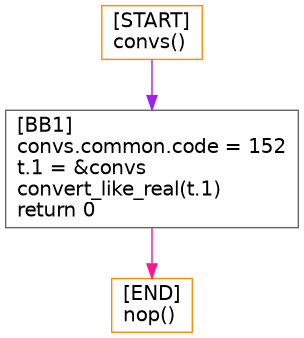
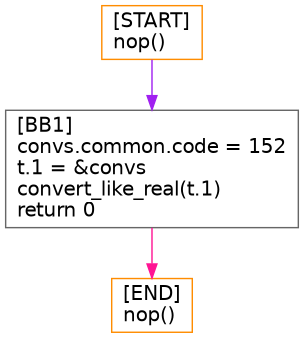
node "[START] convs()": label "[START] convs()" -> "[START] nop()"
